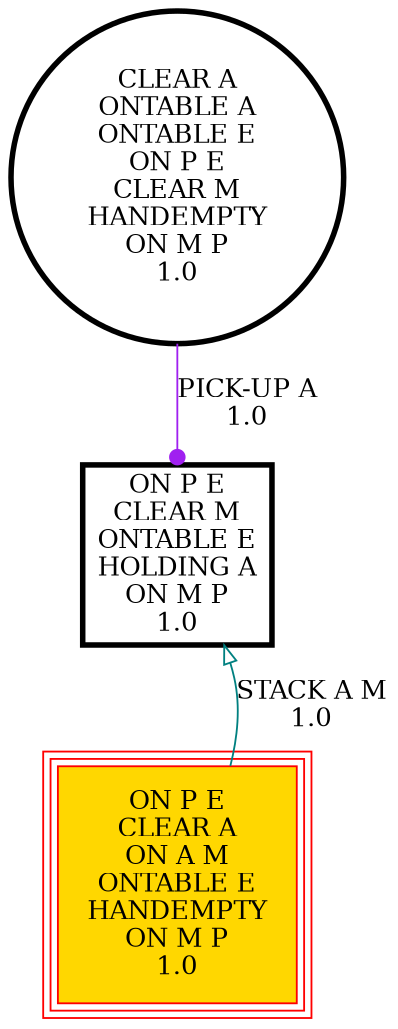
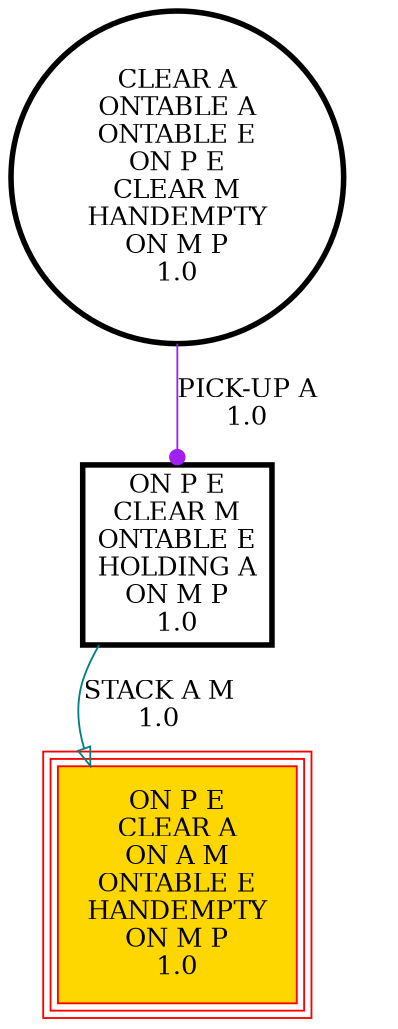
edge "ON P E CLEAR A ON A M ONTABLE E HANDEMPTY ON M P 1.0" -> "ON P E CLEAR M ONTABLE E HOLDING A ON M P 1.0": reversed
